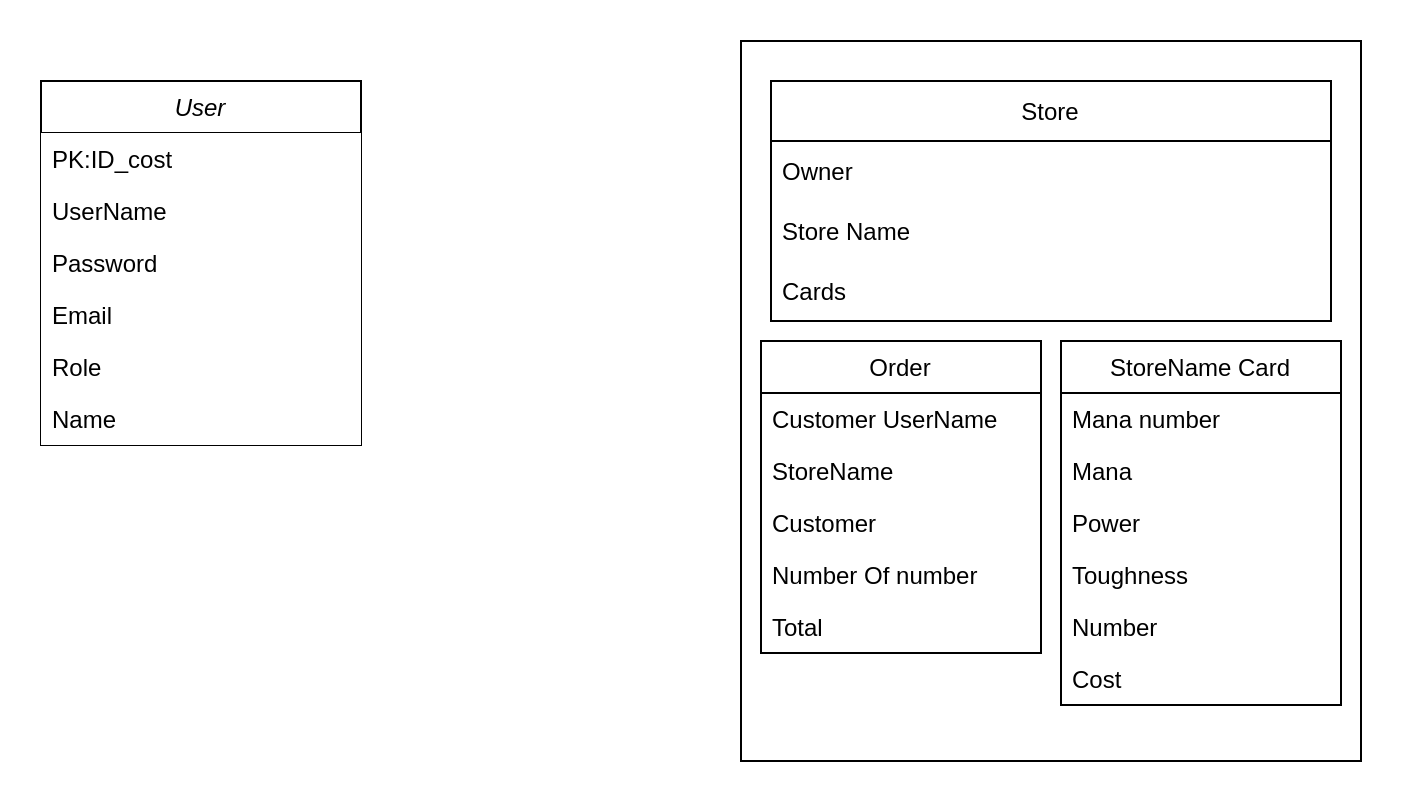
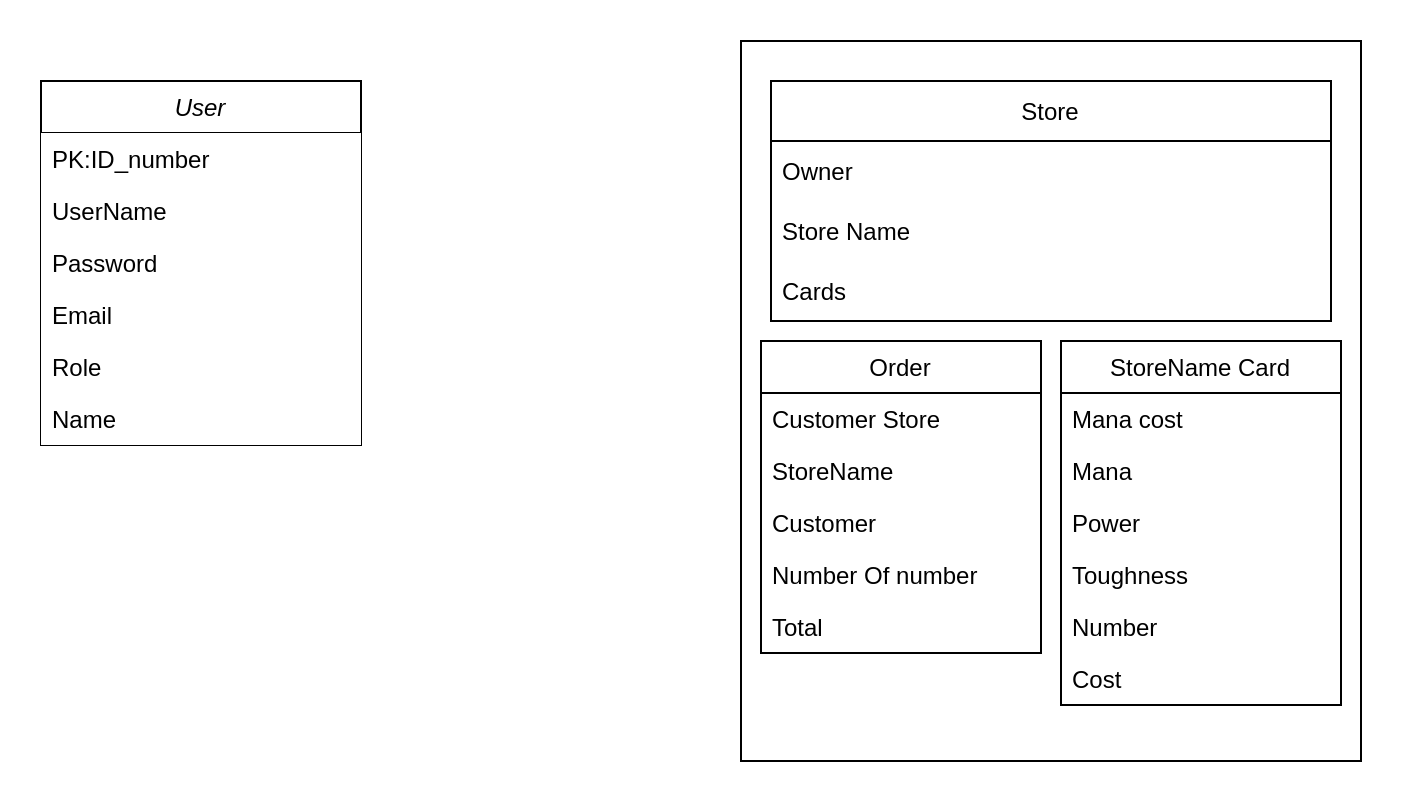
node "PK:ID_cost": label "PK:ID_cost" -> "PK:ID_number"
node "Customer UserName": label "Customer UserName" -> "Customer Store"
node "Mana number": label "Mana number" -> "Mana cost"
